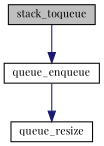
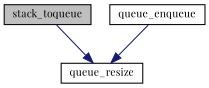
edge "stack_toqueue" -> "queue_enqueue": now "stack_toqueue" -> "queue_resize"
